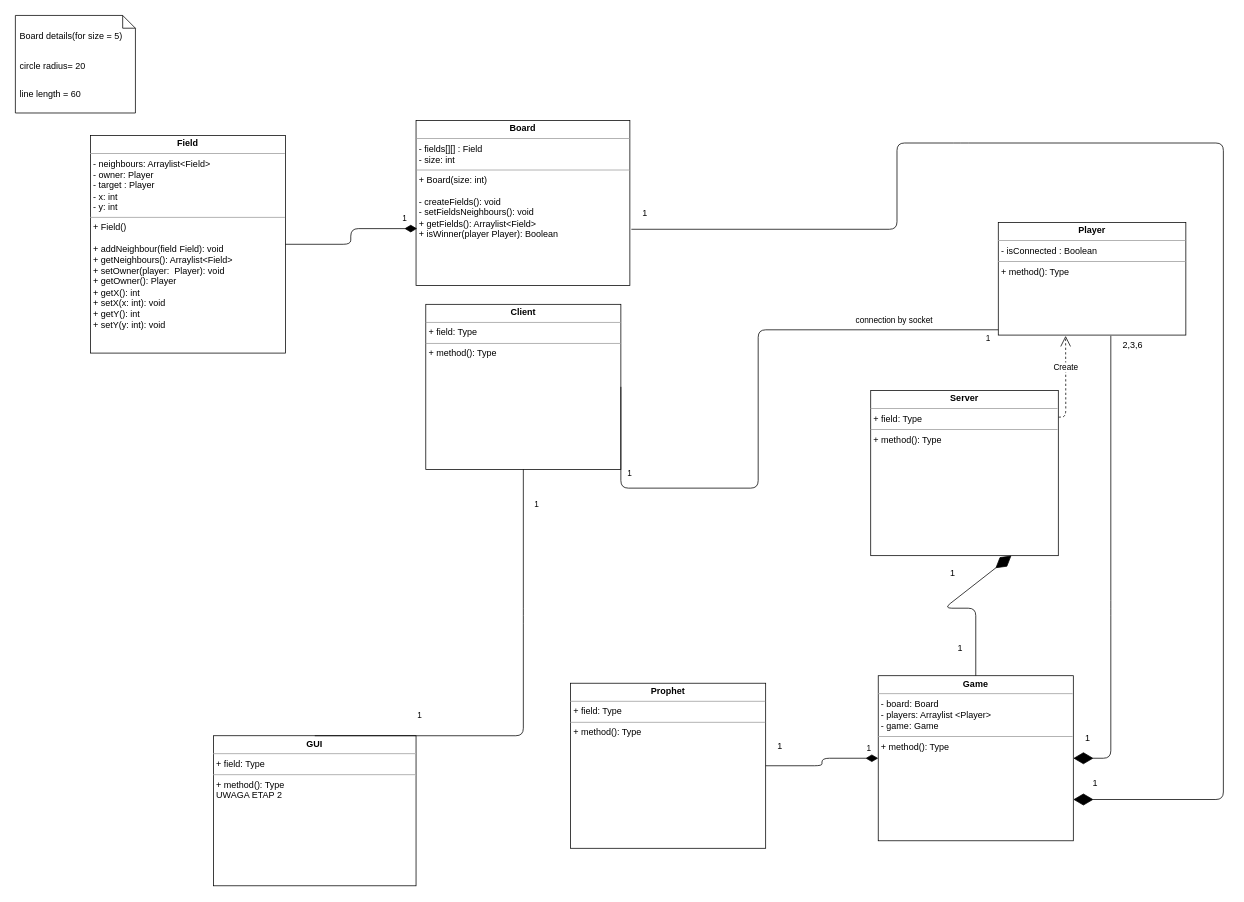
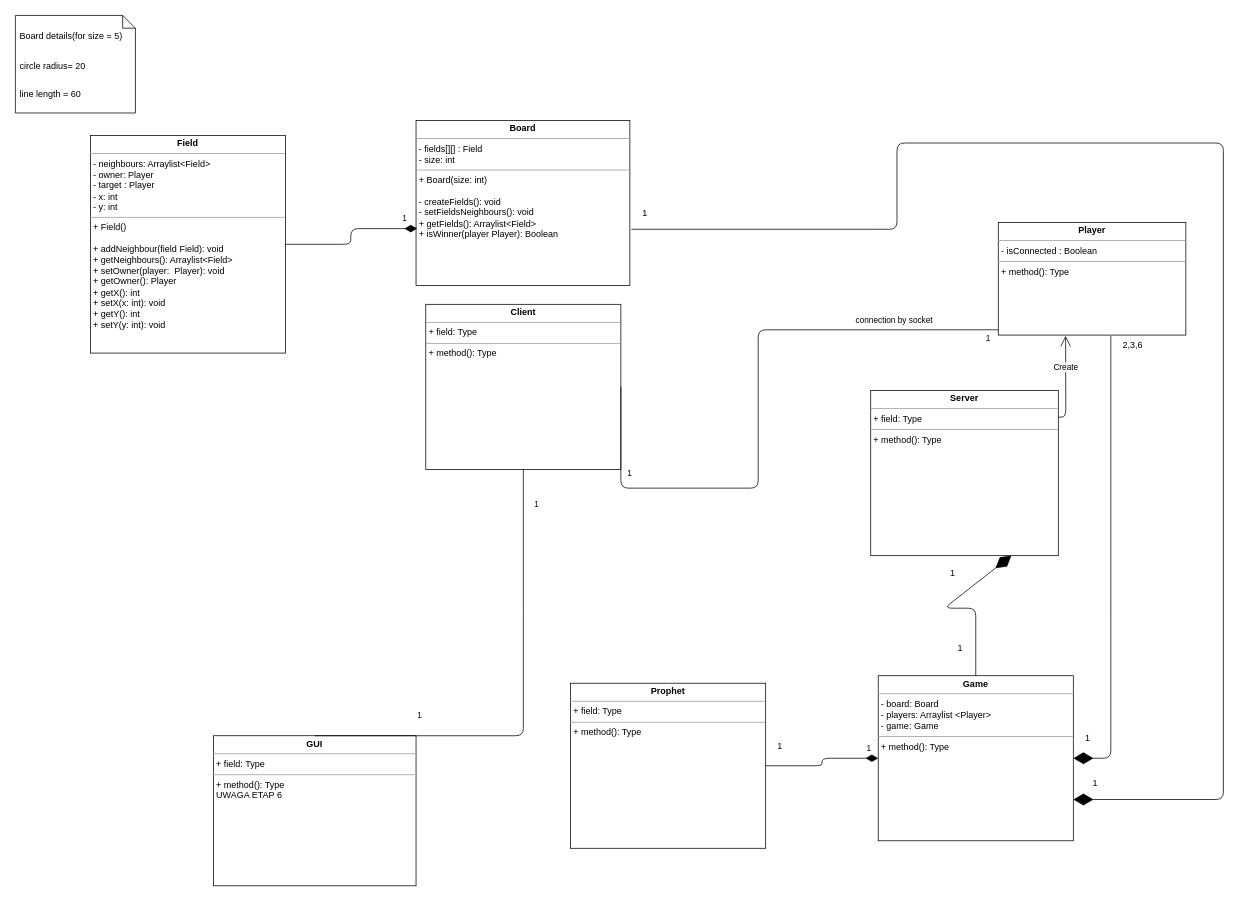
edge "Server + field: Type + method(): Type" -> "Player - isConnected : Boolean + method(): Type": style dashed -> solid
node "GUI + field: Type + method(): Type UWAGA ETAP 2": label "GUI + field: Type + method(): Type UWAGA ETAP 2" -> "GUI + field: Type + method(): Type UWAGA ETAP 6"
